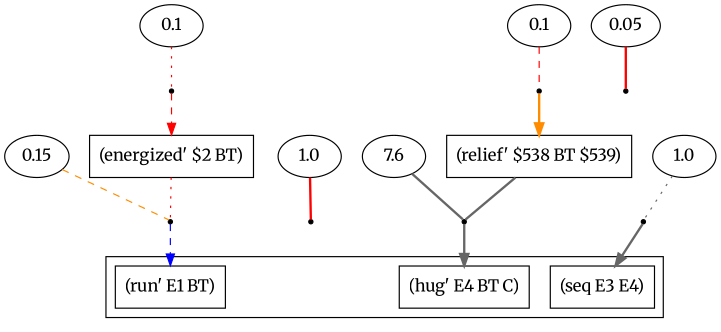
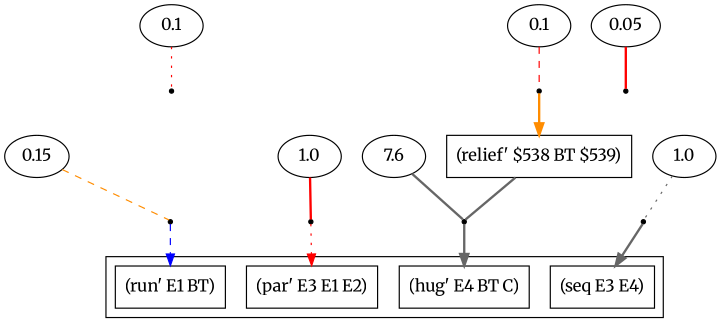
node "(energized' $2 BT)": removed
node "(par' E3 E1 E2)": added
